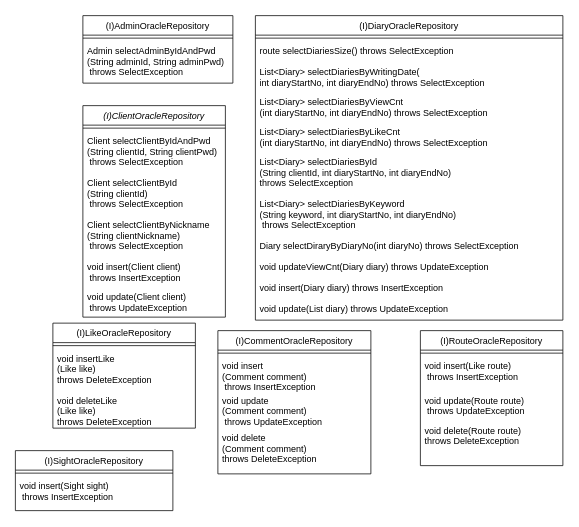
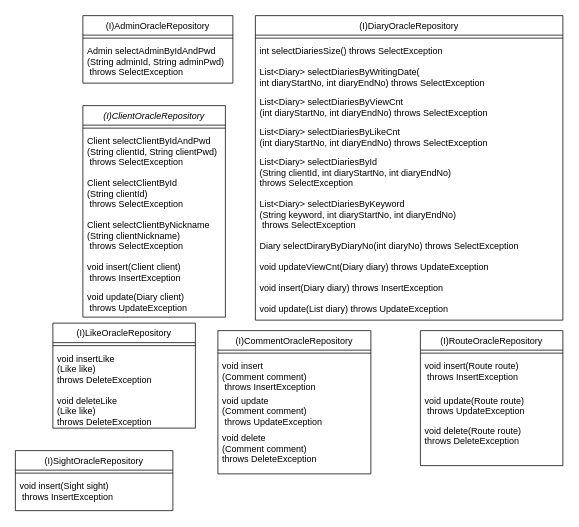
node "route selectDiariesSize() throws SelectException": label "route selectDiariesSize() throws SelectException" -> "int selectDiariesSize() throws SelectException"
node "void update(Client client) throws UpdateException": label "void update(Client client) throws UpdateException" -> "void update(Diary client) throws UpdateException"
node "void insert(Like route) throws InsertException": label "void insert(Like route) throws InsertException" -> "void insert(Route route) throws InsertException"
